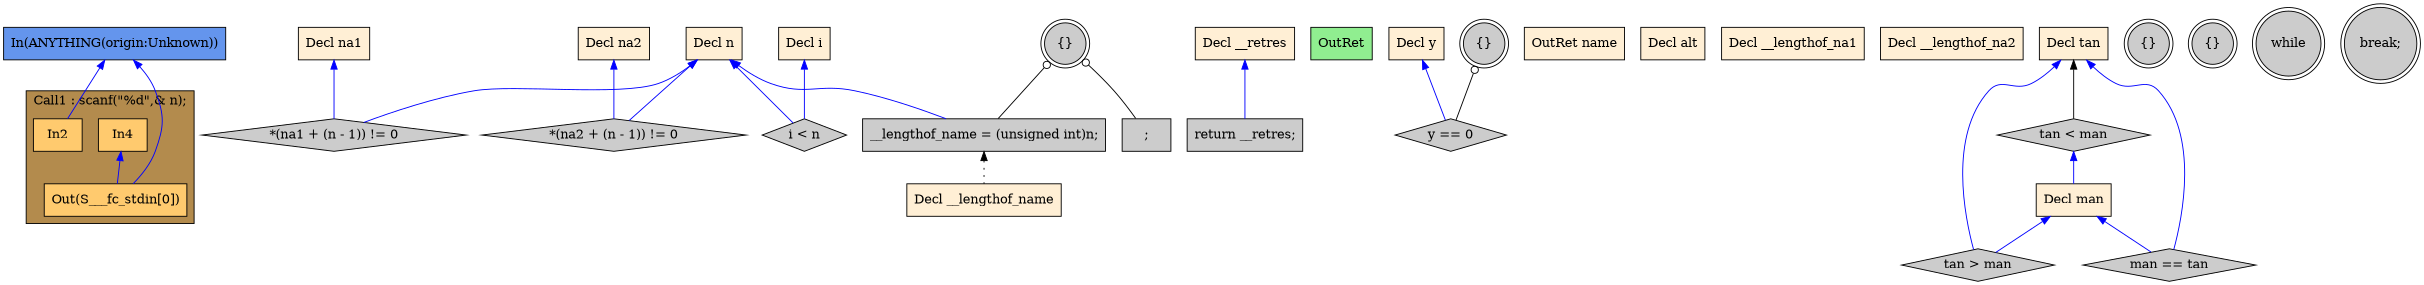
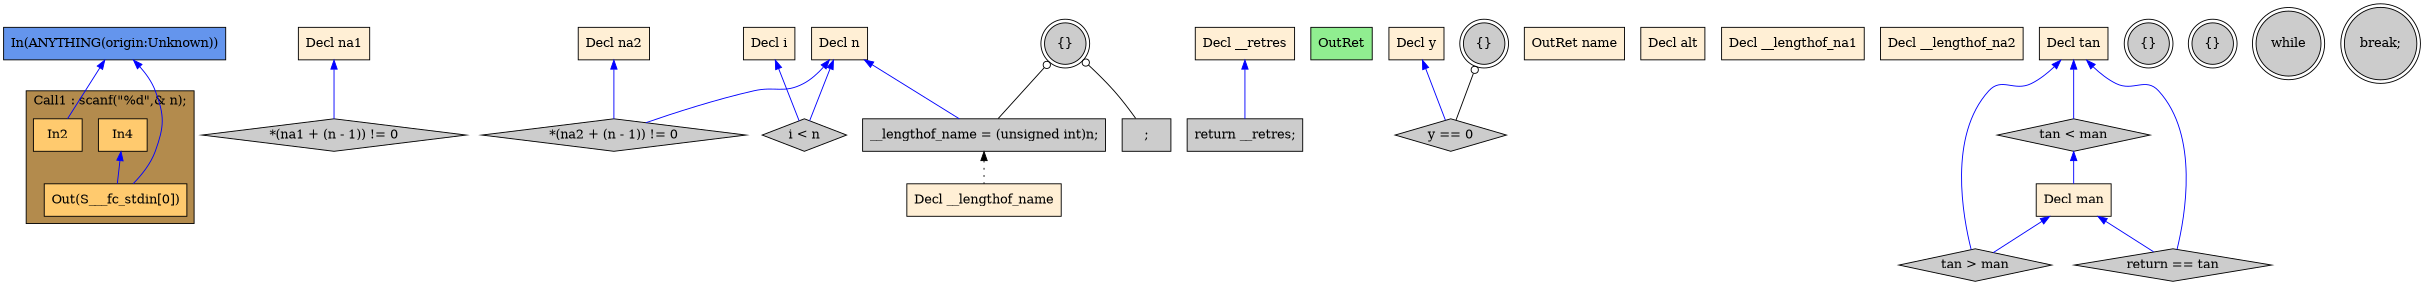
edge "*(na1 + (n - 1)) != 0" -> "Decl n": removed
edge "tan < man" -> "Decl tan": color #000000 -> #0000ff
node "man == tan": label "man == tan" -> "return == tan"
